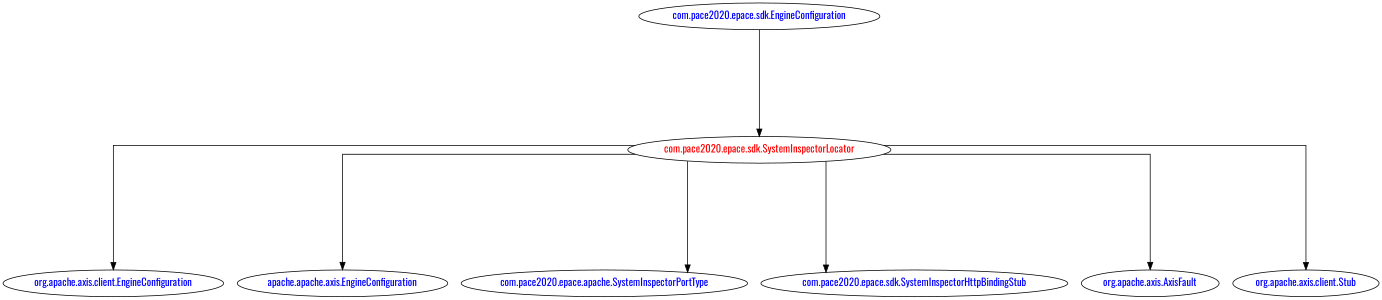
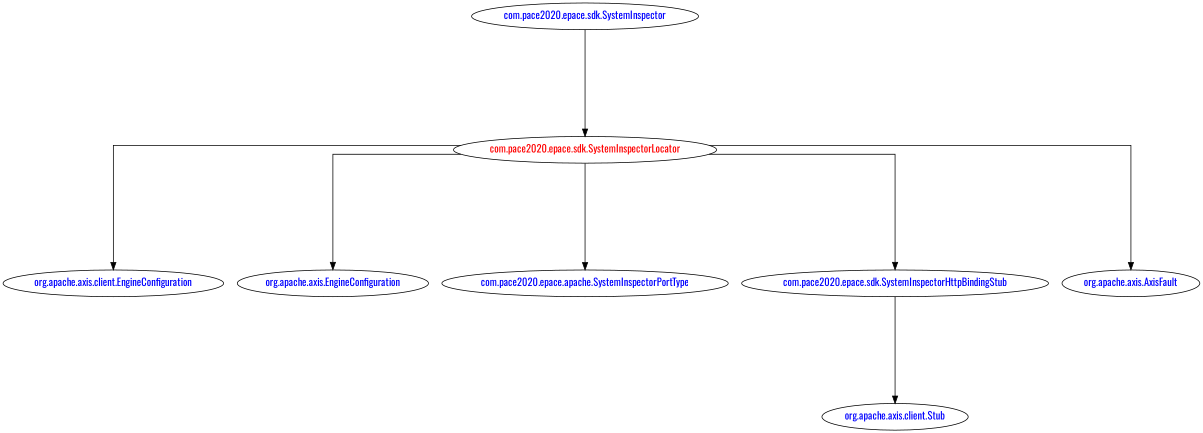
node "com.pace2020.epace.sdk.EngineConfiguration": label "com.pace2020.epace.sdk.EngineConfiguration" -> "com.pace2020.epace.sdk.SystemInspector"
edge "com.pace2020.epace.sdk.SystemInspectorLocator" -> "org.apache.axis.client.Stub": now "com.pace2020.epace.sdk.SystemInspectorHttpBindingStub" -> "org.apache.axis.client.Stub"
node "apache.apache.axis.EngineConfiguration": label "apache.apache.axis.EngineConfiguration" -> "org.apache.axis.EngineConfiguration"
